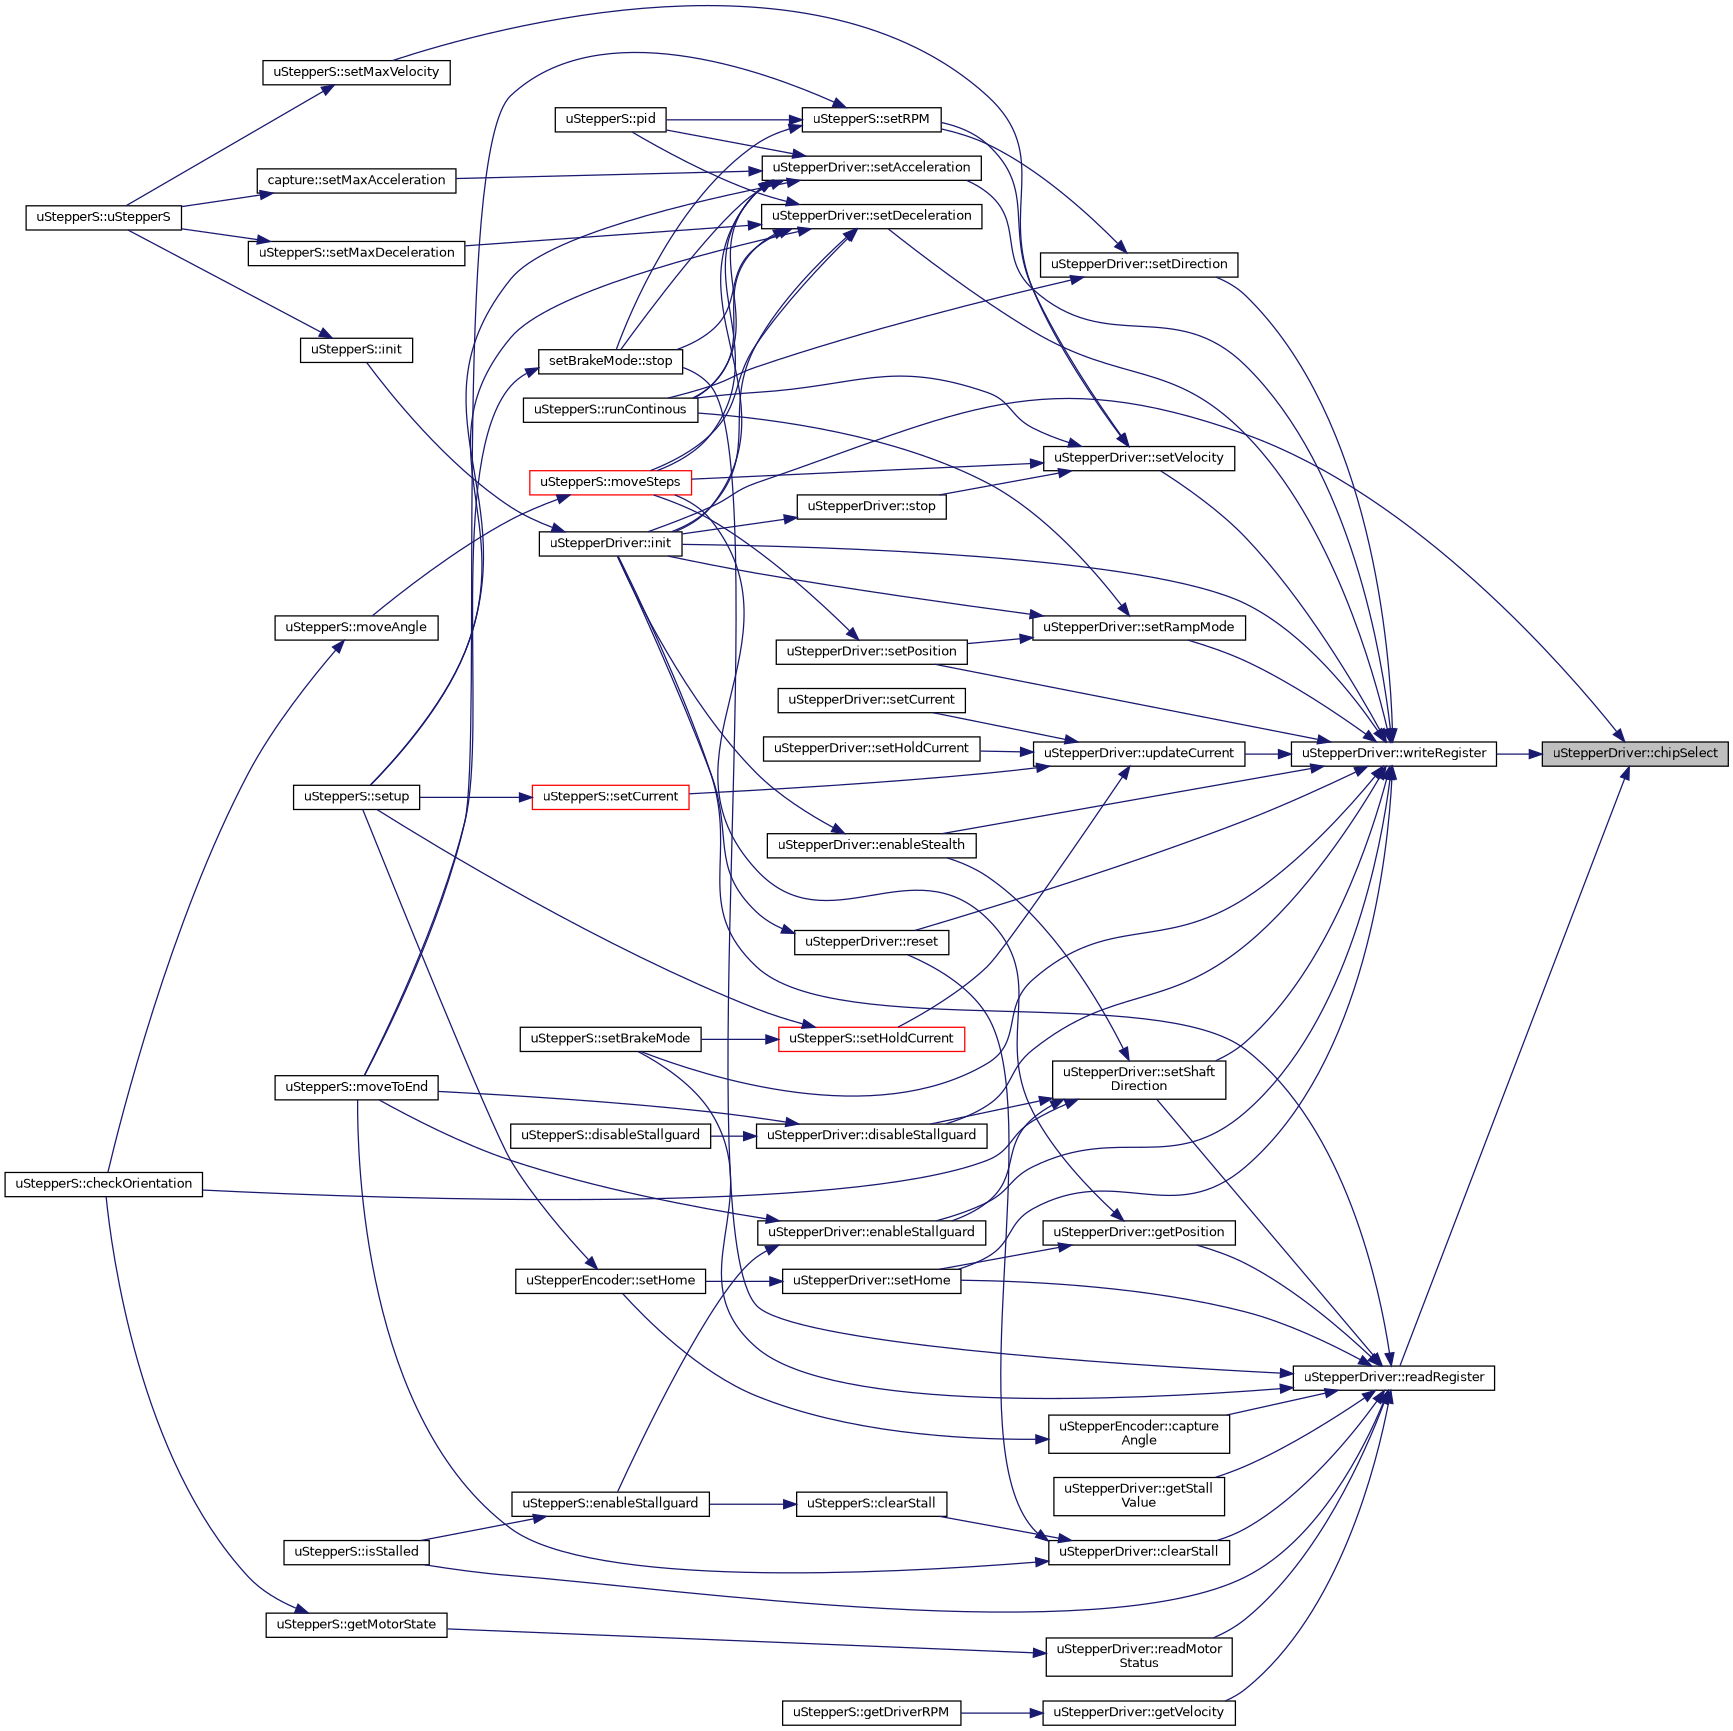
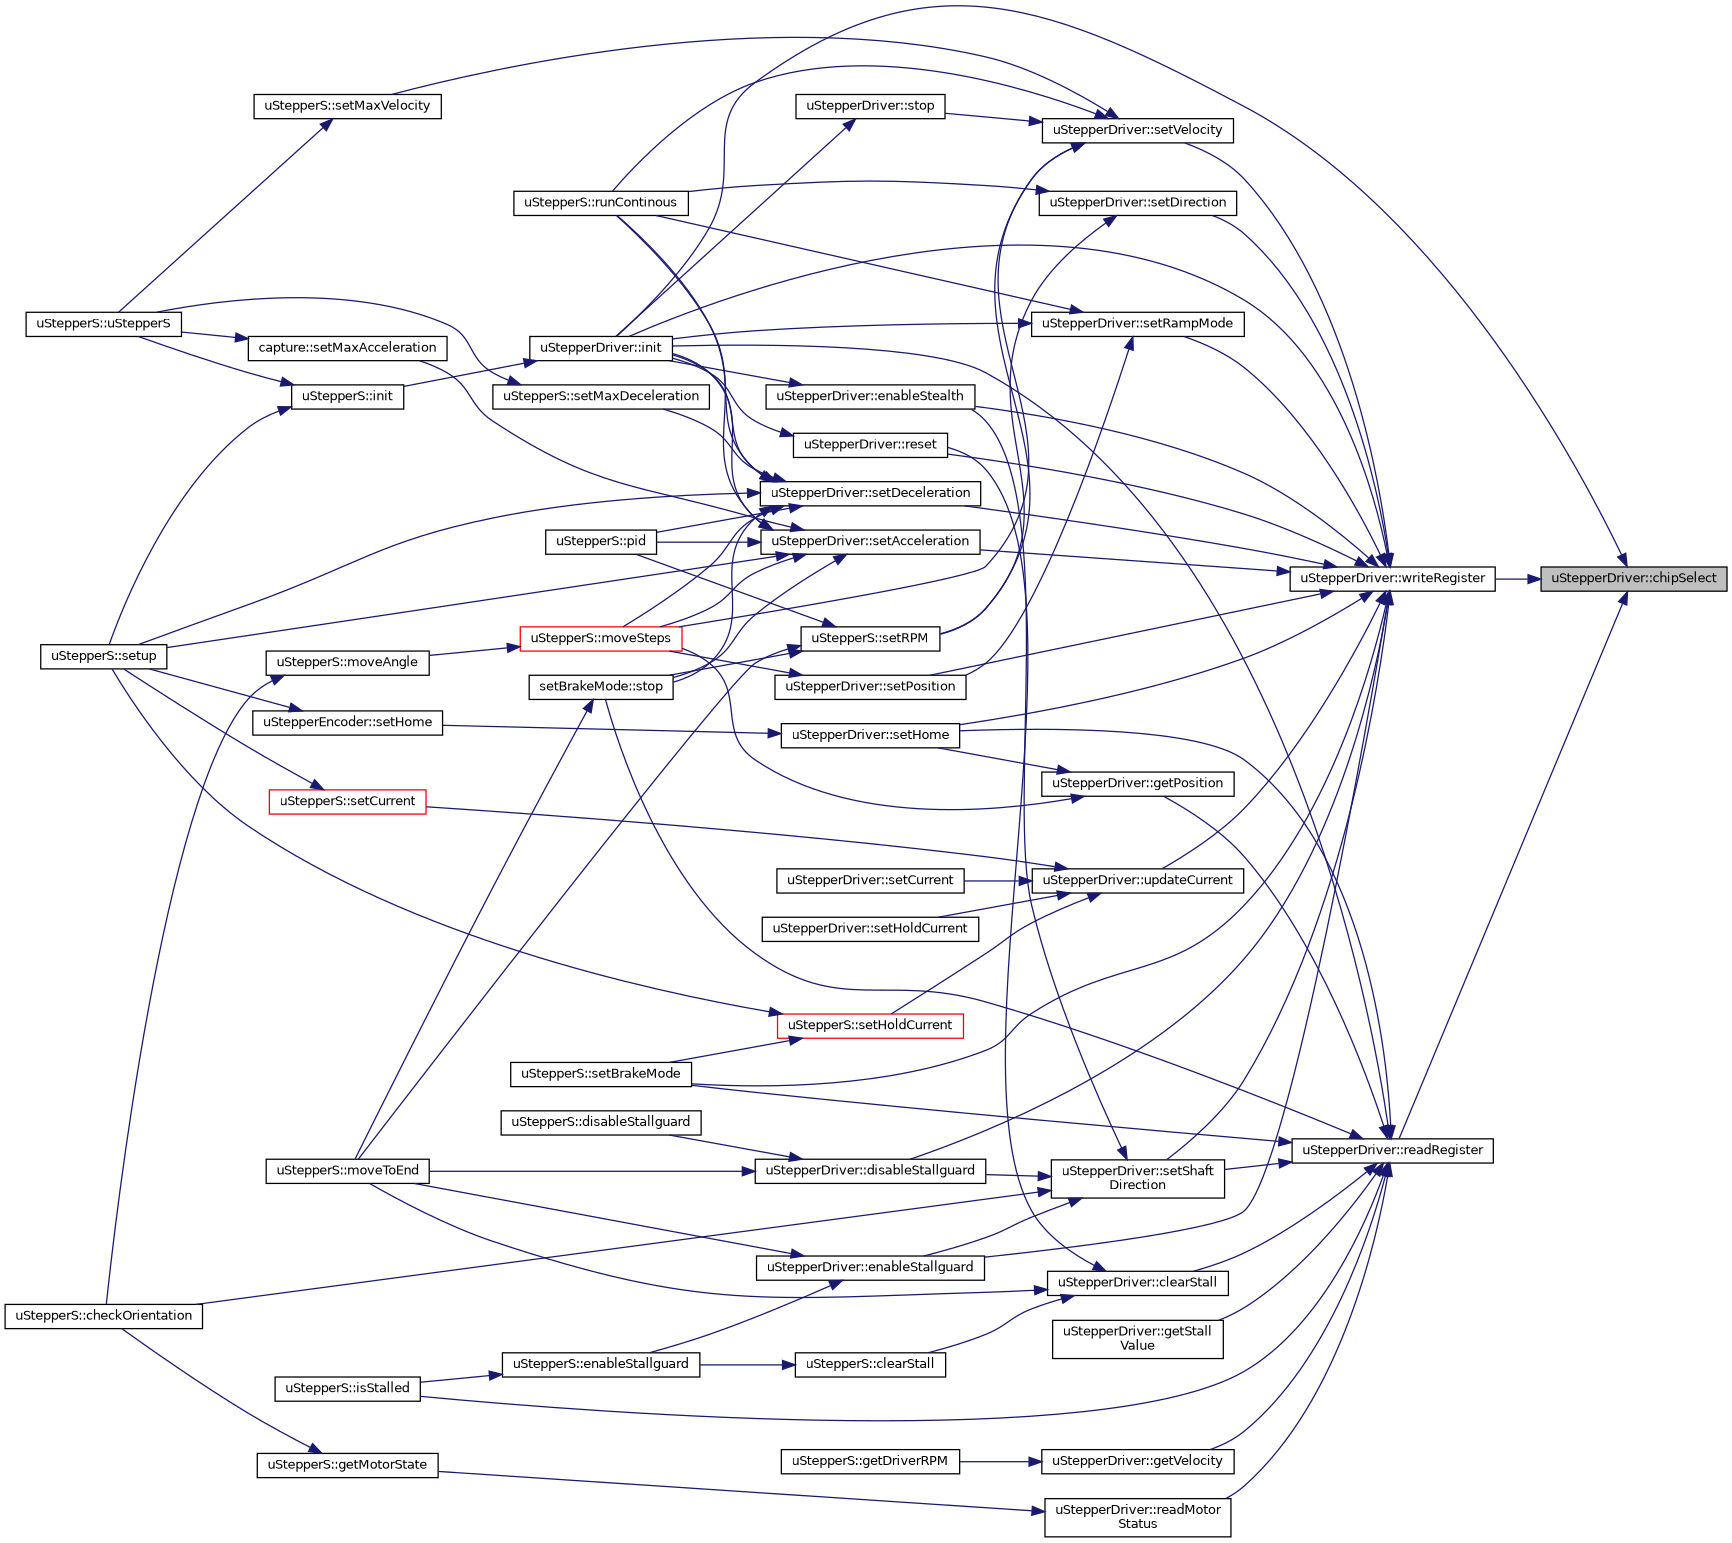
edge "uStepperS::setup" -> "uStepperS::init": added
node "uStepperEncoder::capture Angle": removed
